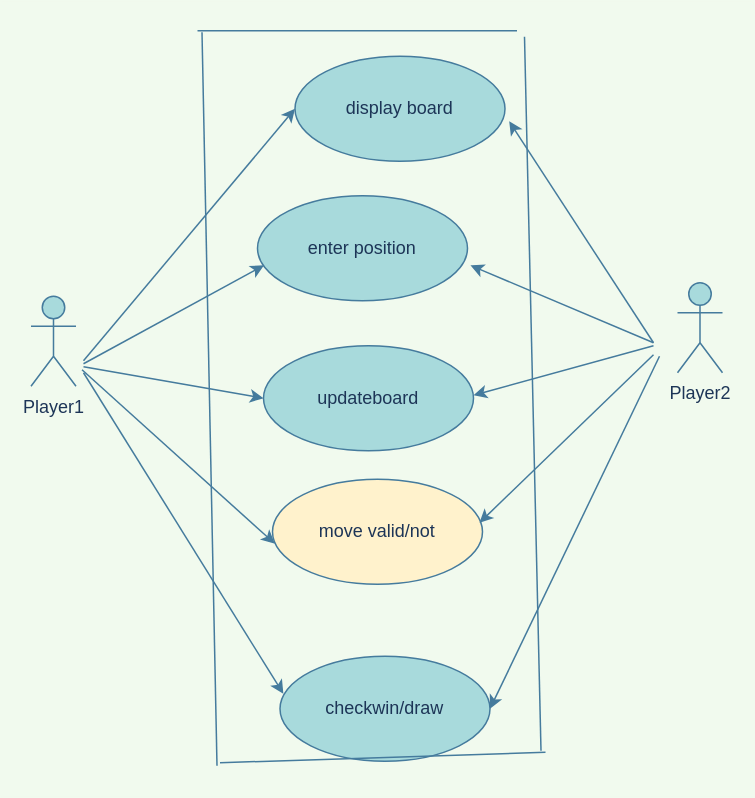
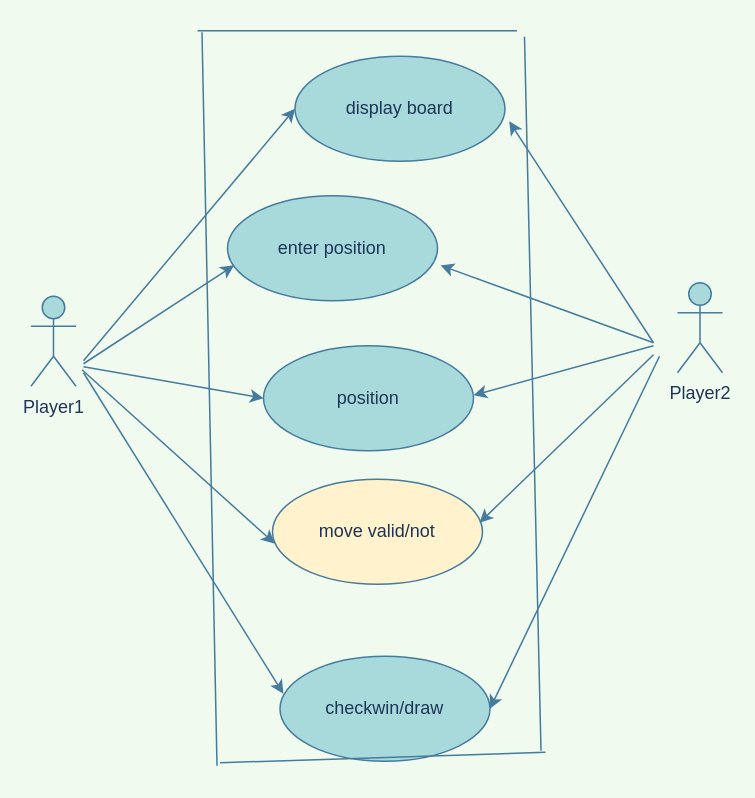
node "enter position": moved (362, 248) -> (332, 248)
node "updateboard": label "updateboard" -> "position"
